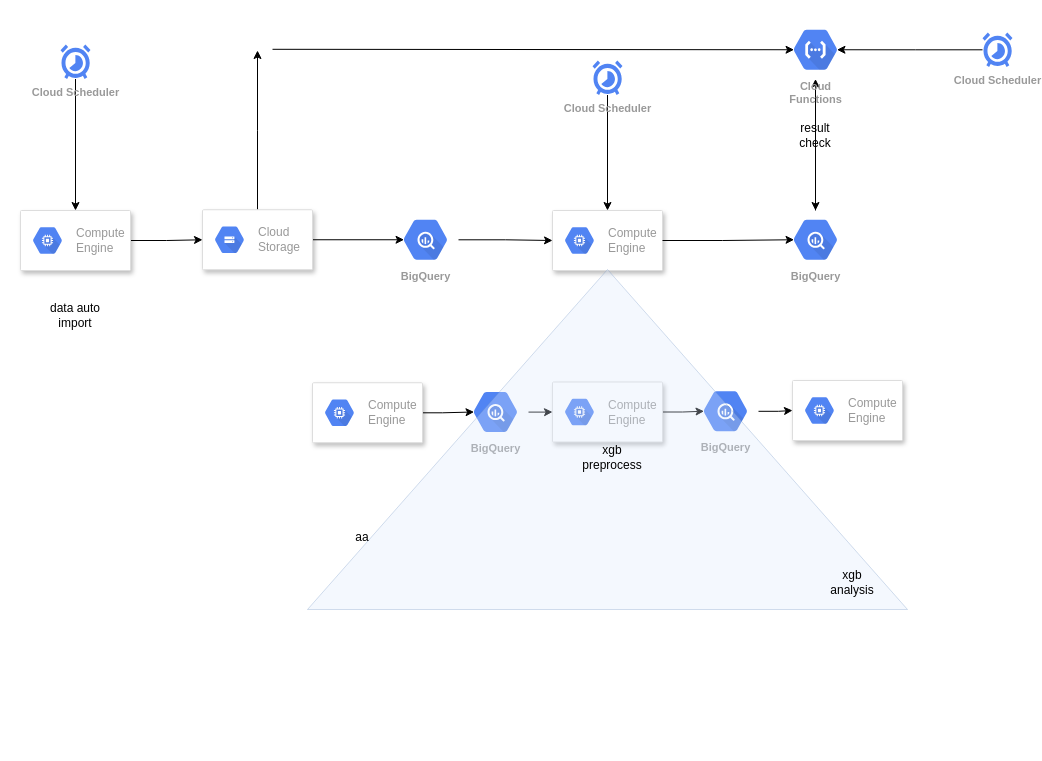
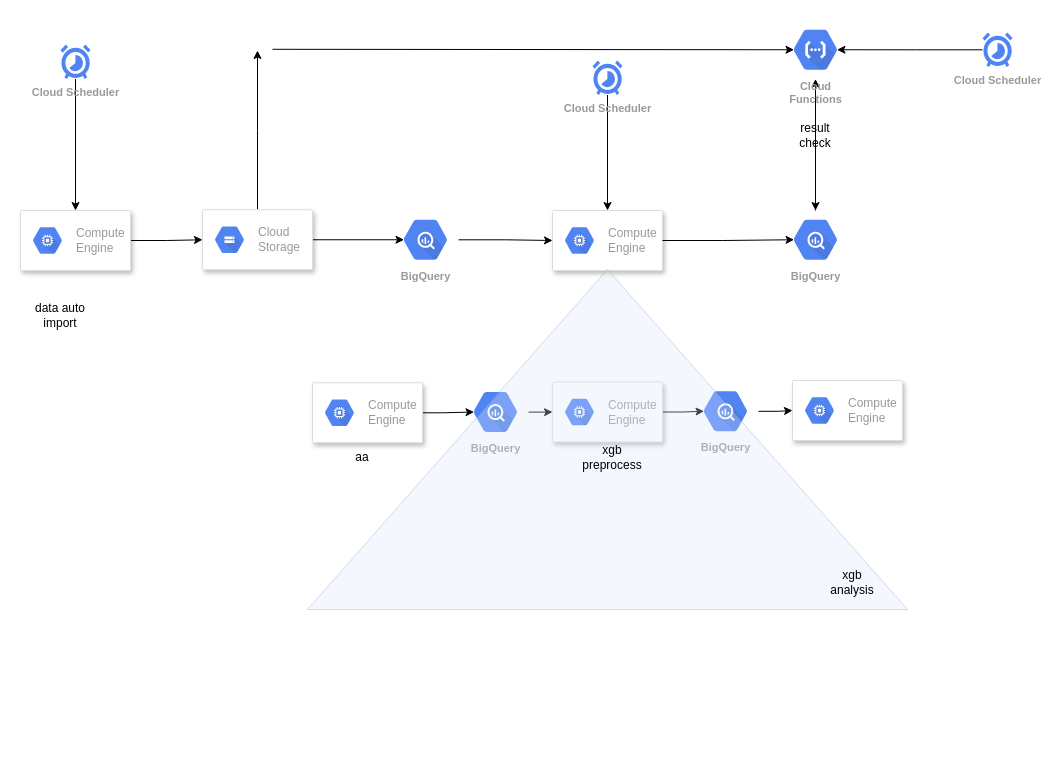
node "data auto import": moved (76, 316) -> (61, 316)
node "aa": moved (363, 538) -> (363, 458)
